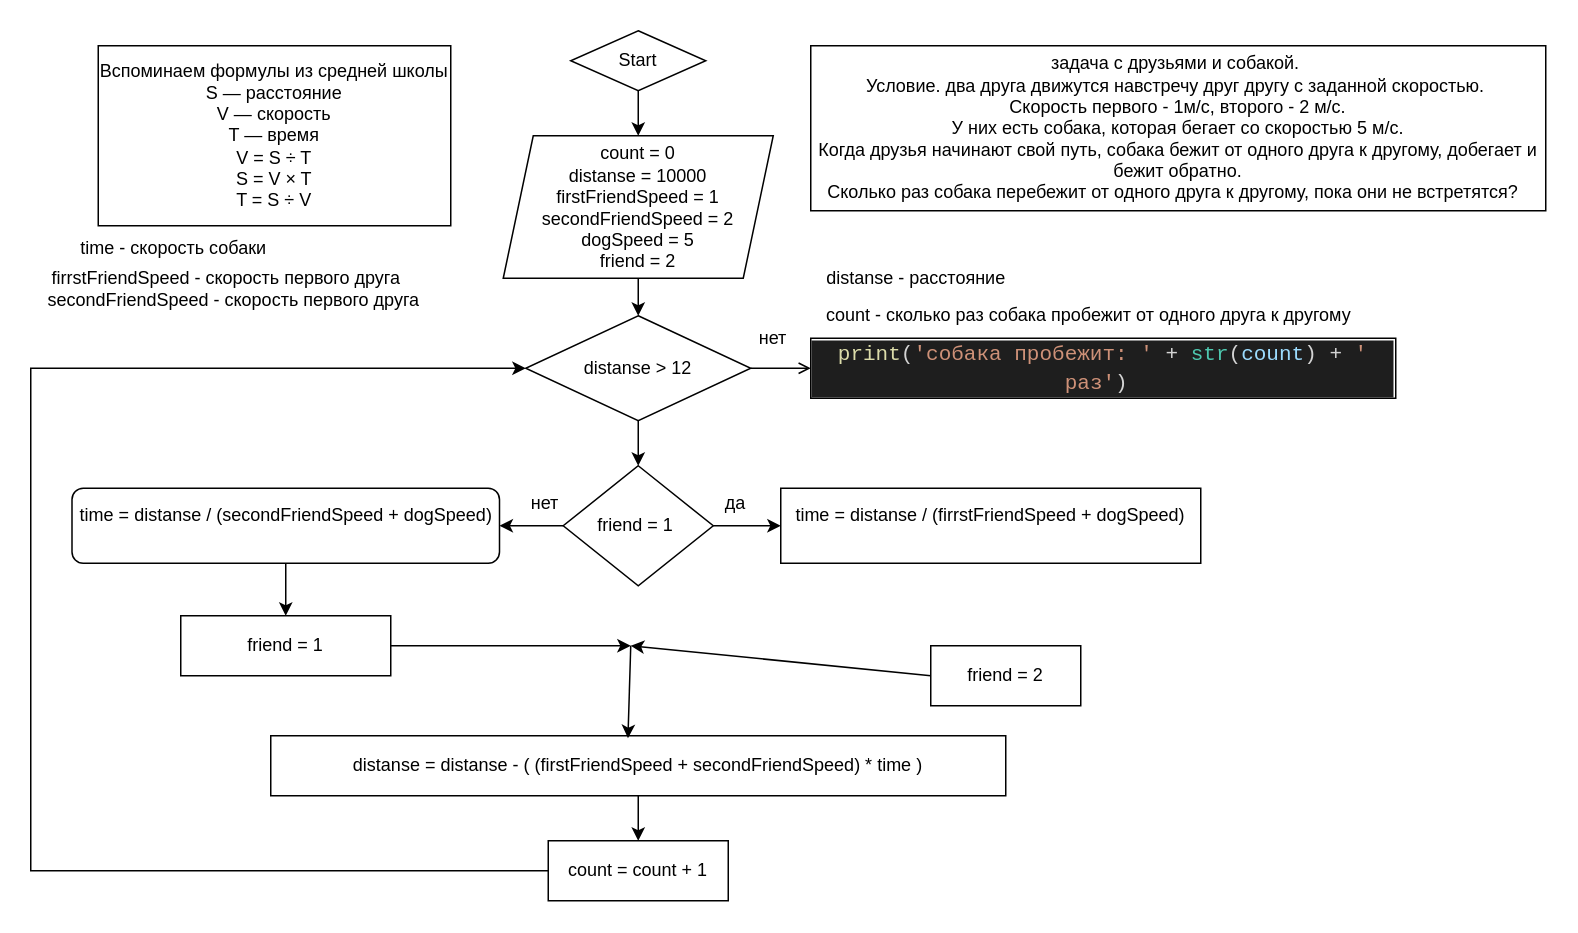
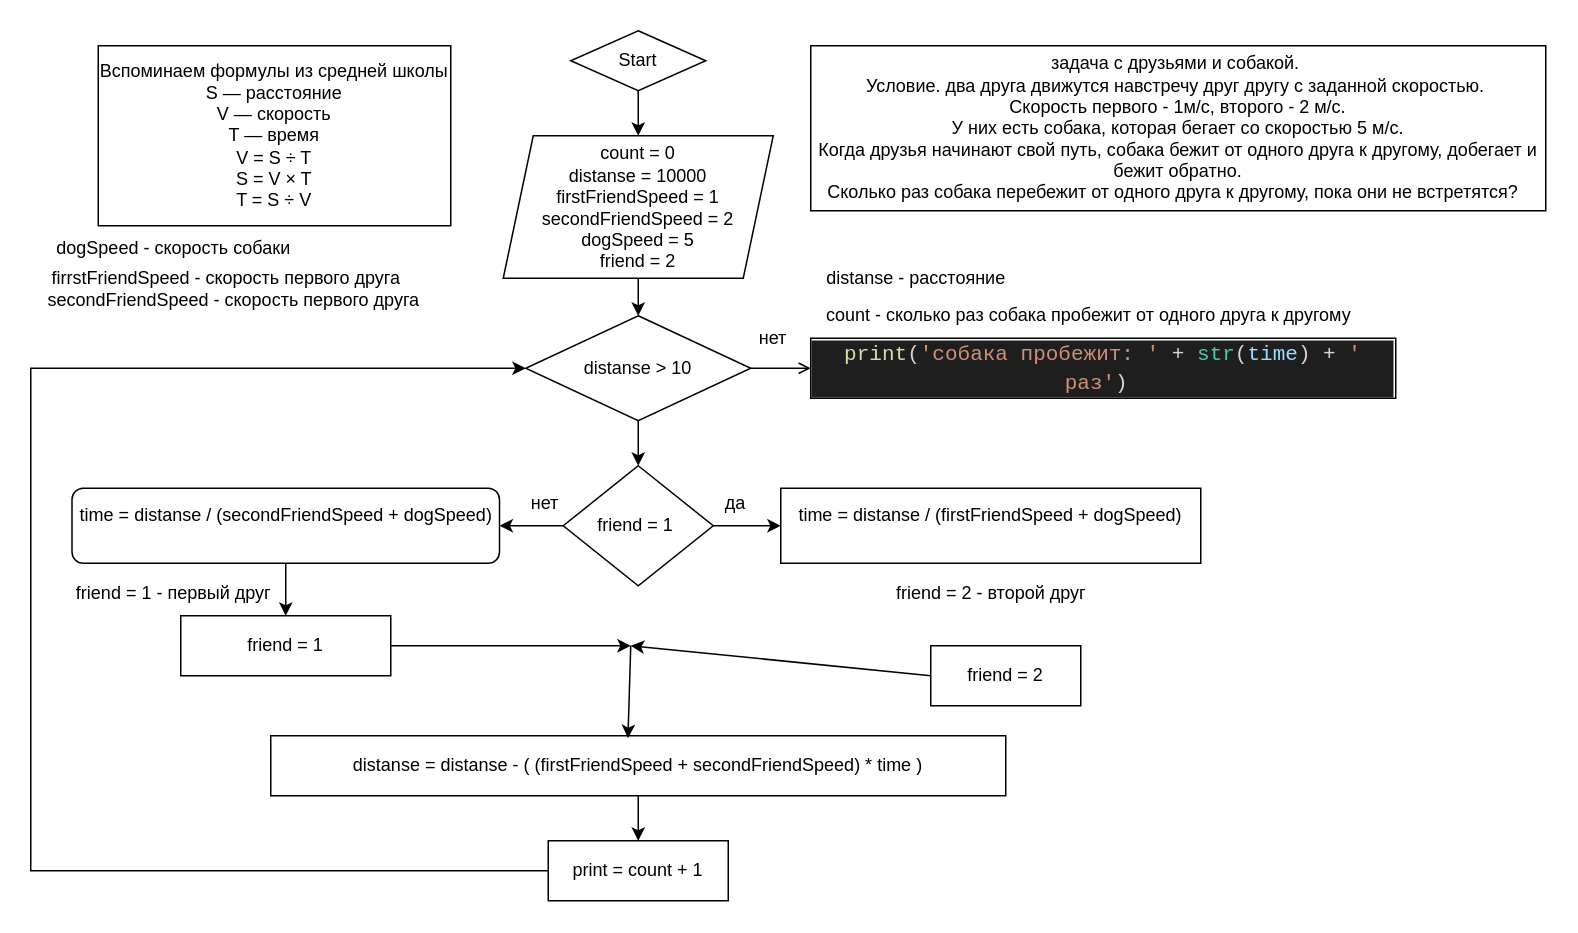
node "time - скорость собаки": label "time - скорость собаки" -> "dogSpeed - скорость собаки"
node "distanse > 12": label "distanse > 12" -> "distanse > 10"
node "print('собака пробежит: ' + str(count) + ' раз')": label "print('собака пробежит: ' + str(count) + ' раз')" -> "print('собака пробежит: ' + str(time) + ' раз')"
node "time = distanse / (firrstFriendSpeed + dogSpeed)": label "time = distanse / (firrstFriendSpeed + dogSpeed)" -> "time = distanse / (firstFriendSpeed + dogSpeed)"
node "friend = 1 - первый друг": added
node "friend = 2 - второй друг": added
node "count = count + 1": label "count = count + 1" -> "print = count + 1"
